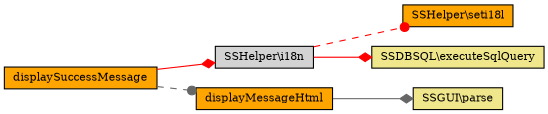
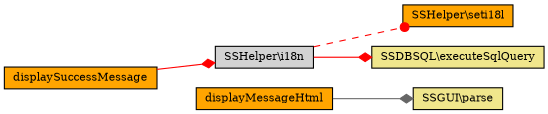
edge "displaySuccessMessage" -> "displayMessageHtml": removed
